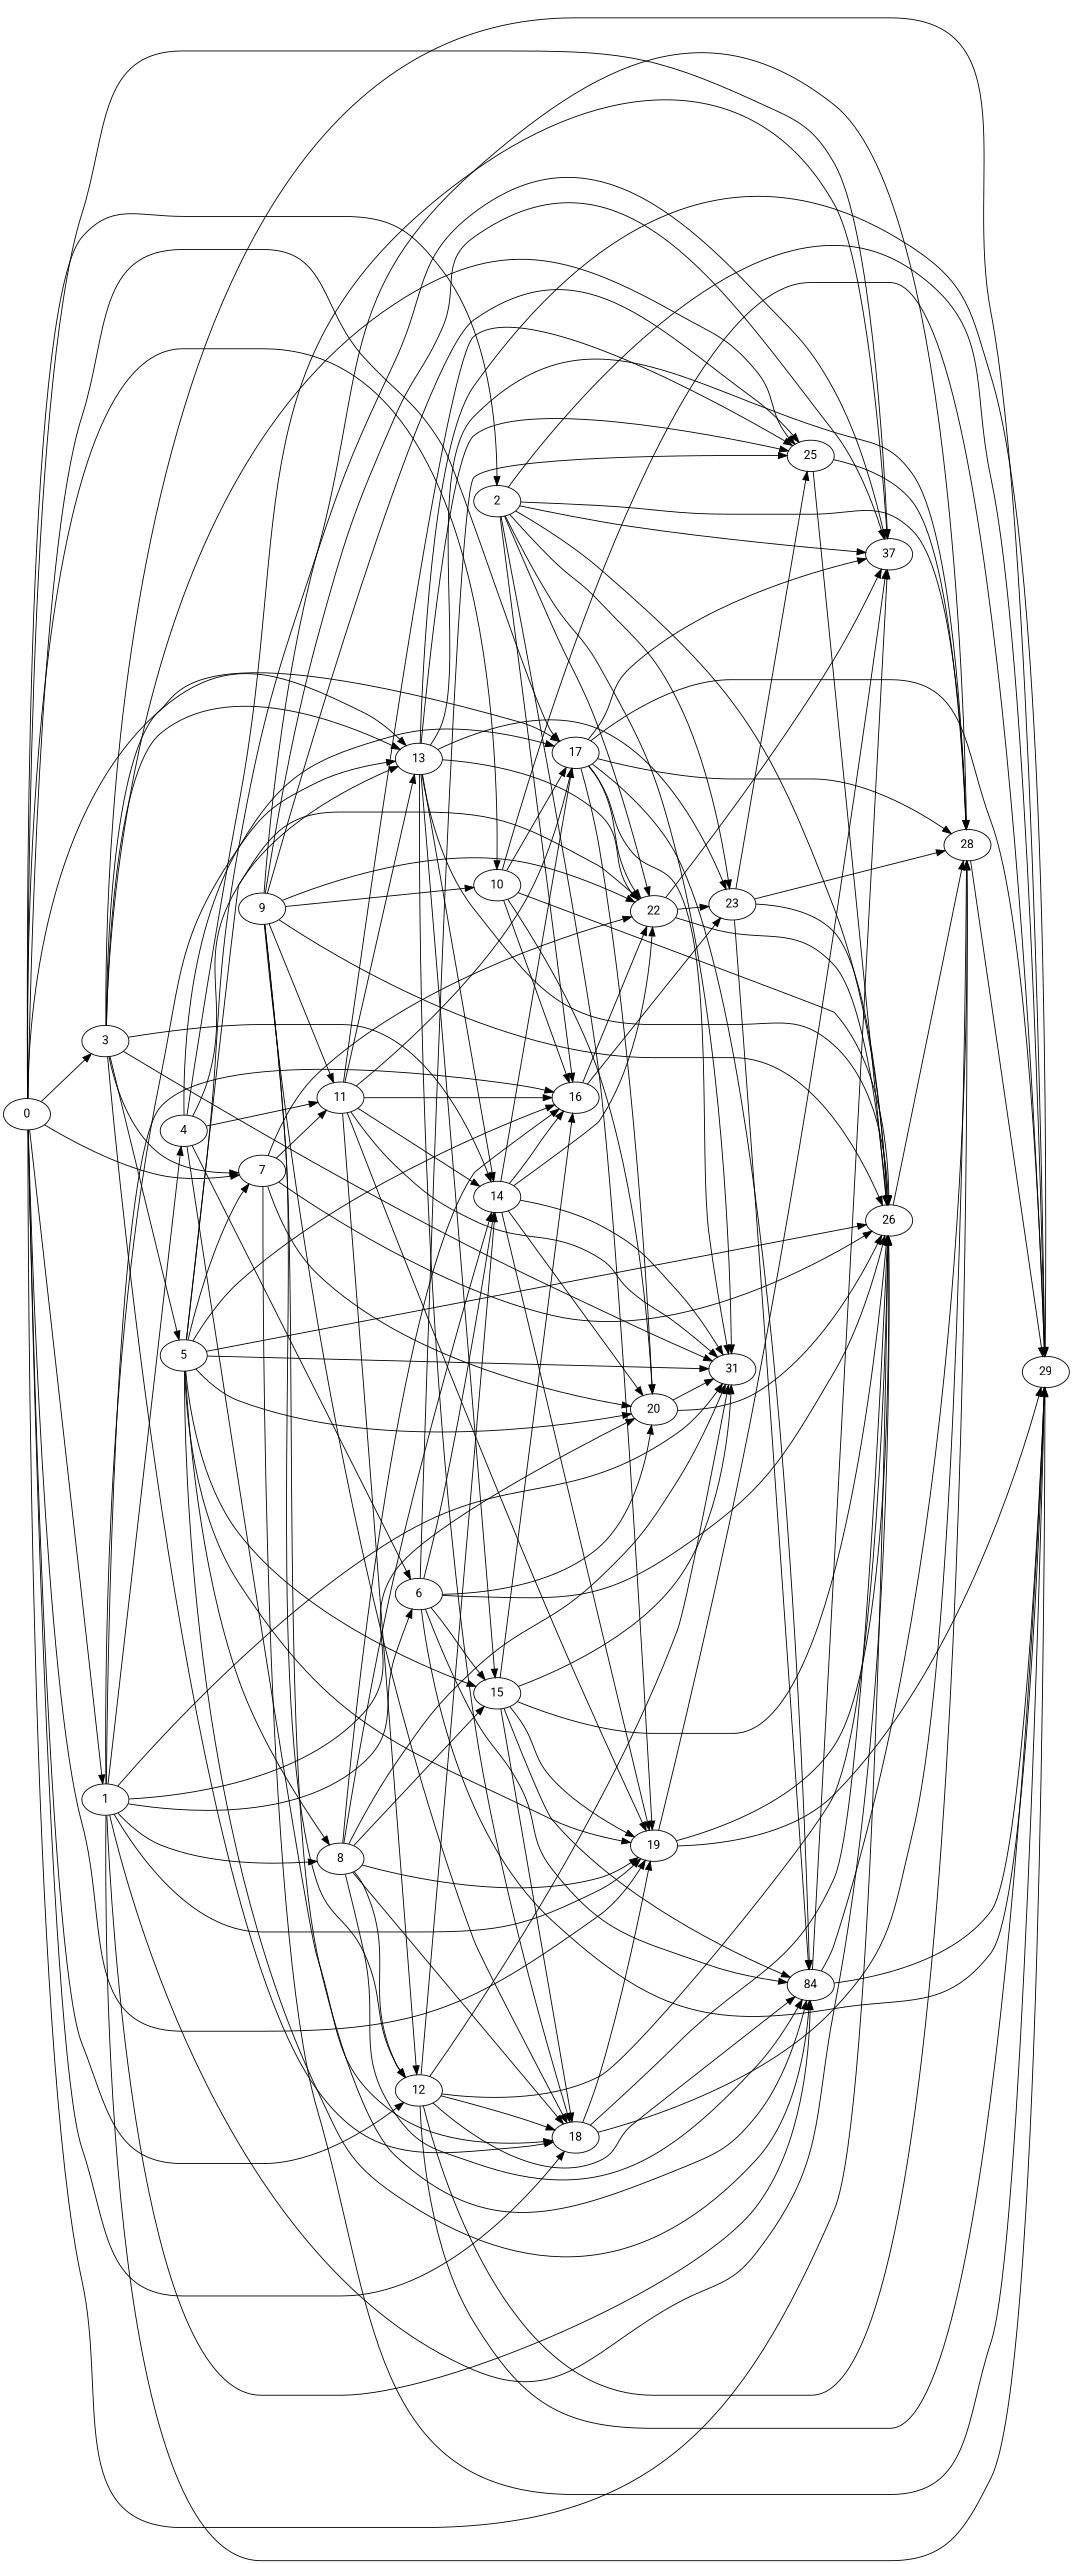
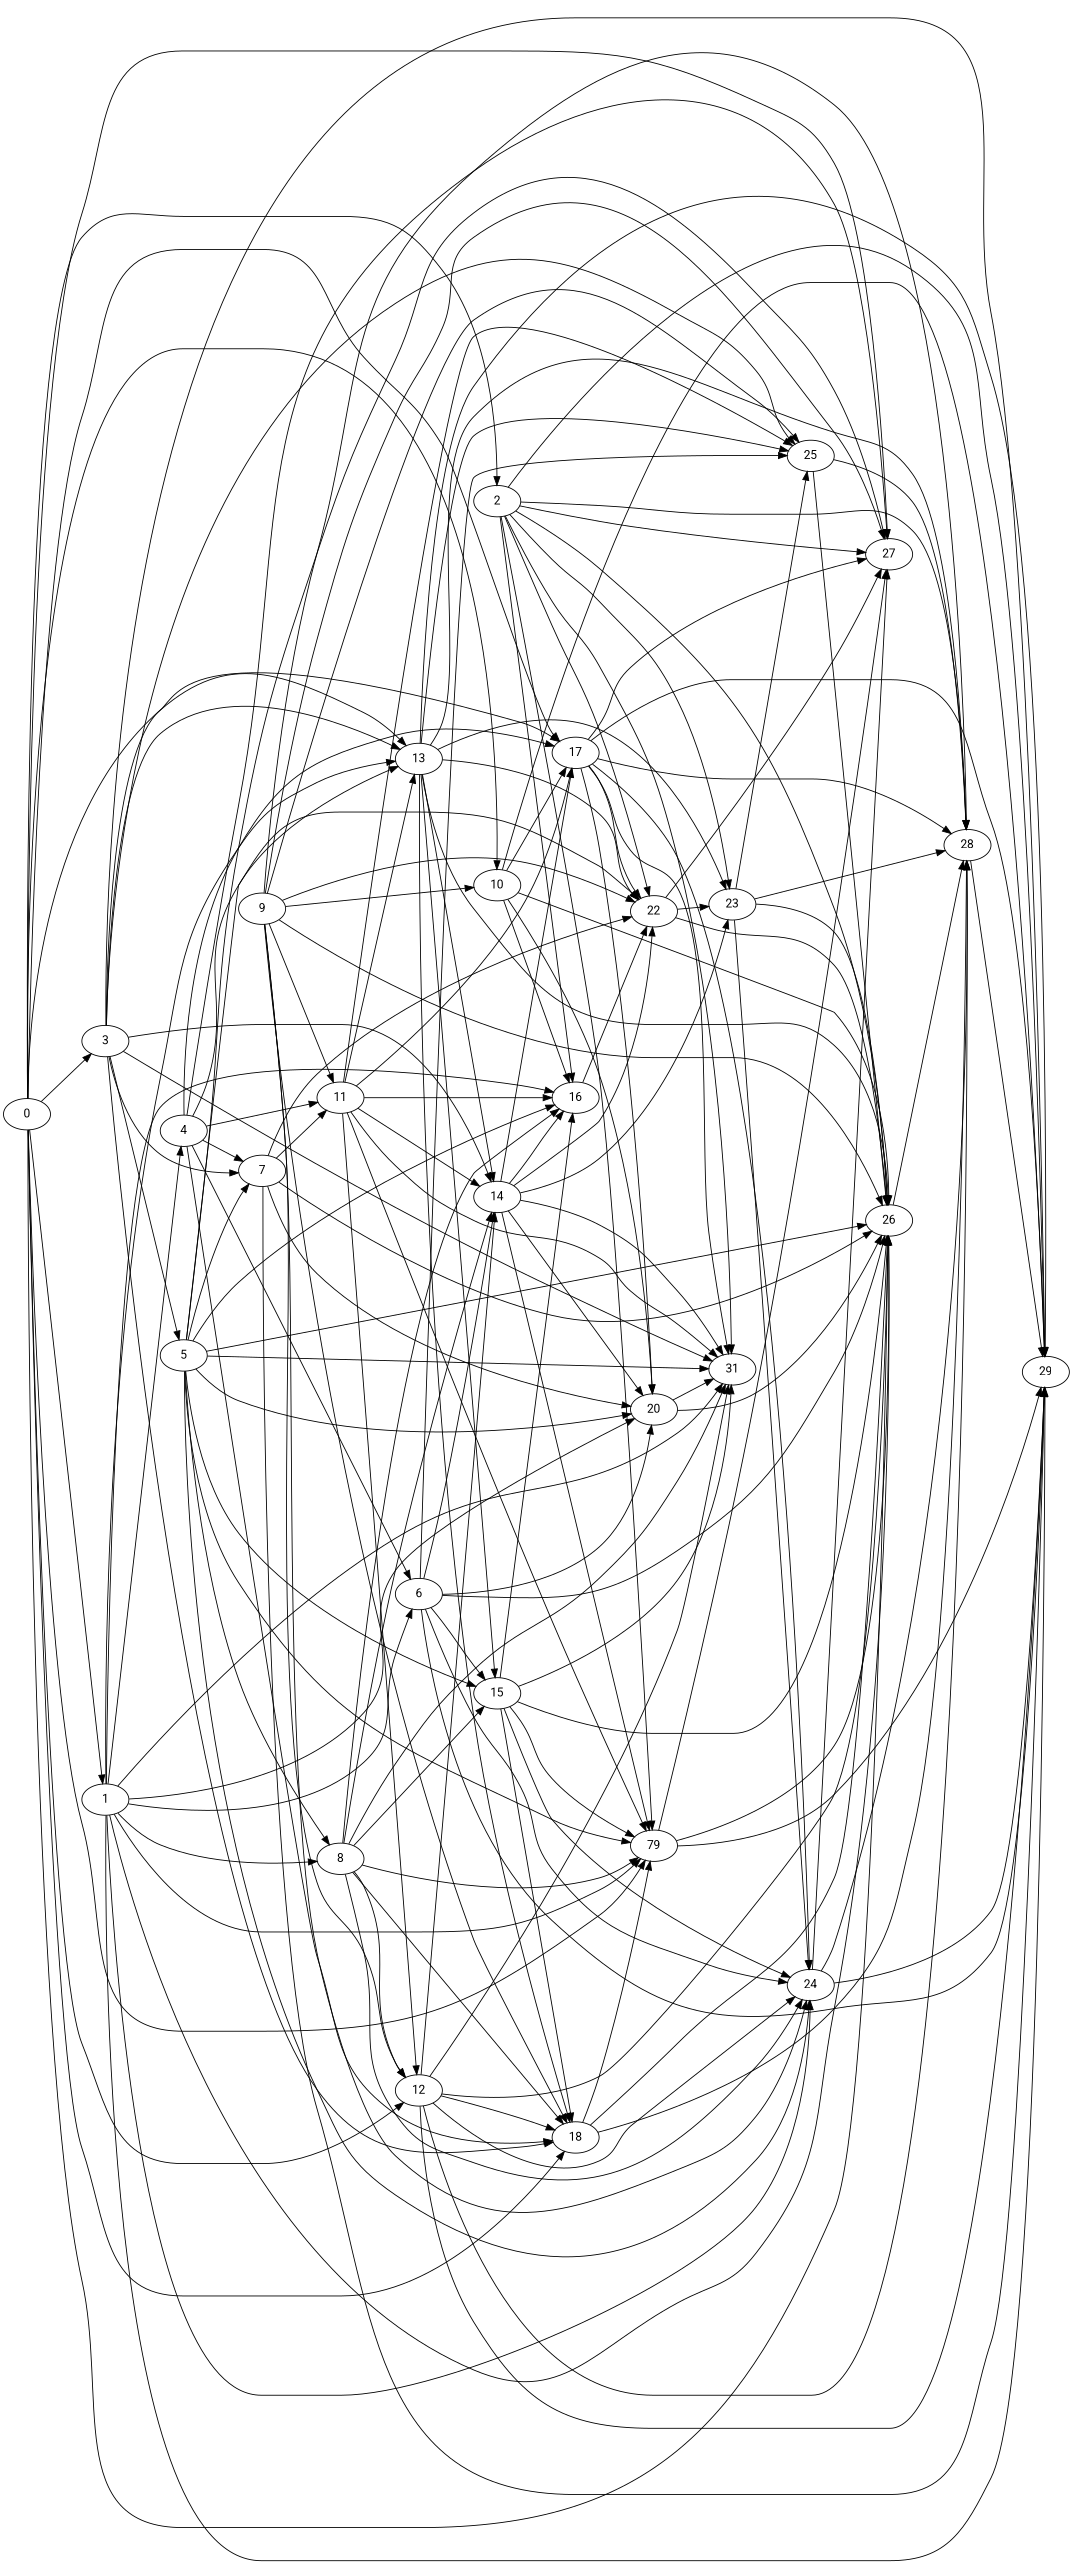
node "37": label "37" -> "27"
edge "16" -> "23": now "14" -> "23"
edge "0" -> "7": now "4" -> "7"
node "19": label "19" -> "79"
node "84": label "84" -> "24"
